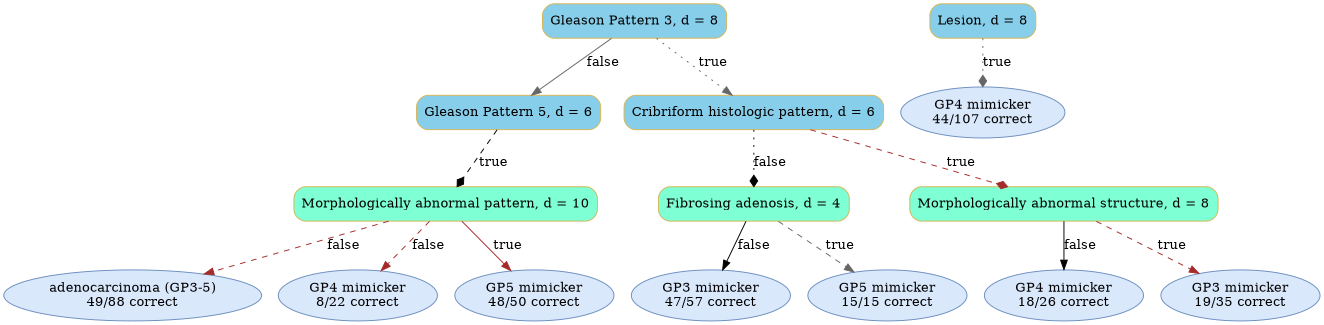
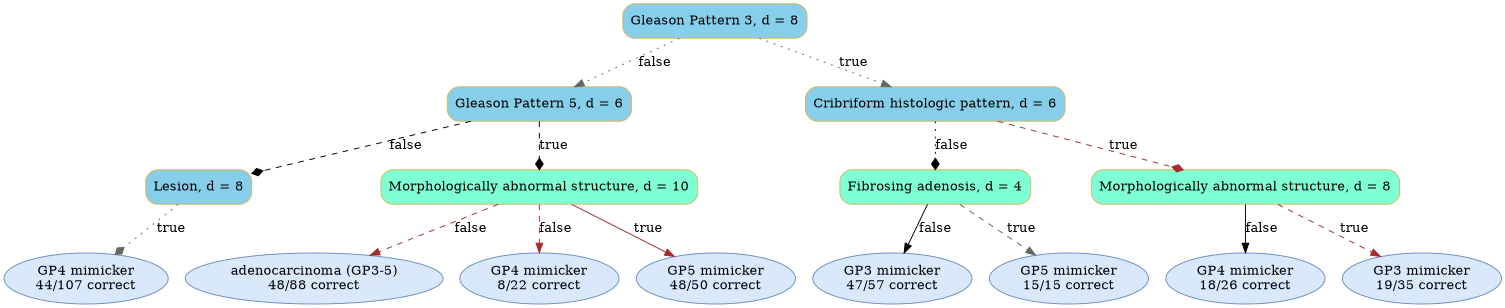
edge "Gleason Pattern 3, d = 8" -> "Gleason Pattern 5, d = 6": style solid -> dotted
edge "Gleason Pattern 5, d = 6" -> "Lesion, d = 8": added, label "false"
node "Morphologically abnormal pattern, d = 10": label "Morphologically abnormal pattern, d = 10" -> "Morphologically abnormal structure, d = 10"
node "adenocarcinoma (GP3-5)": text "49/88 correct" -> "48/88 correct"
